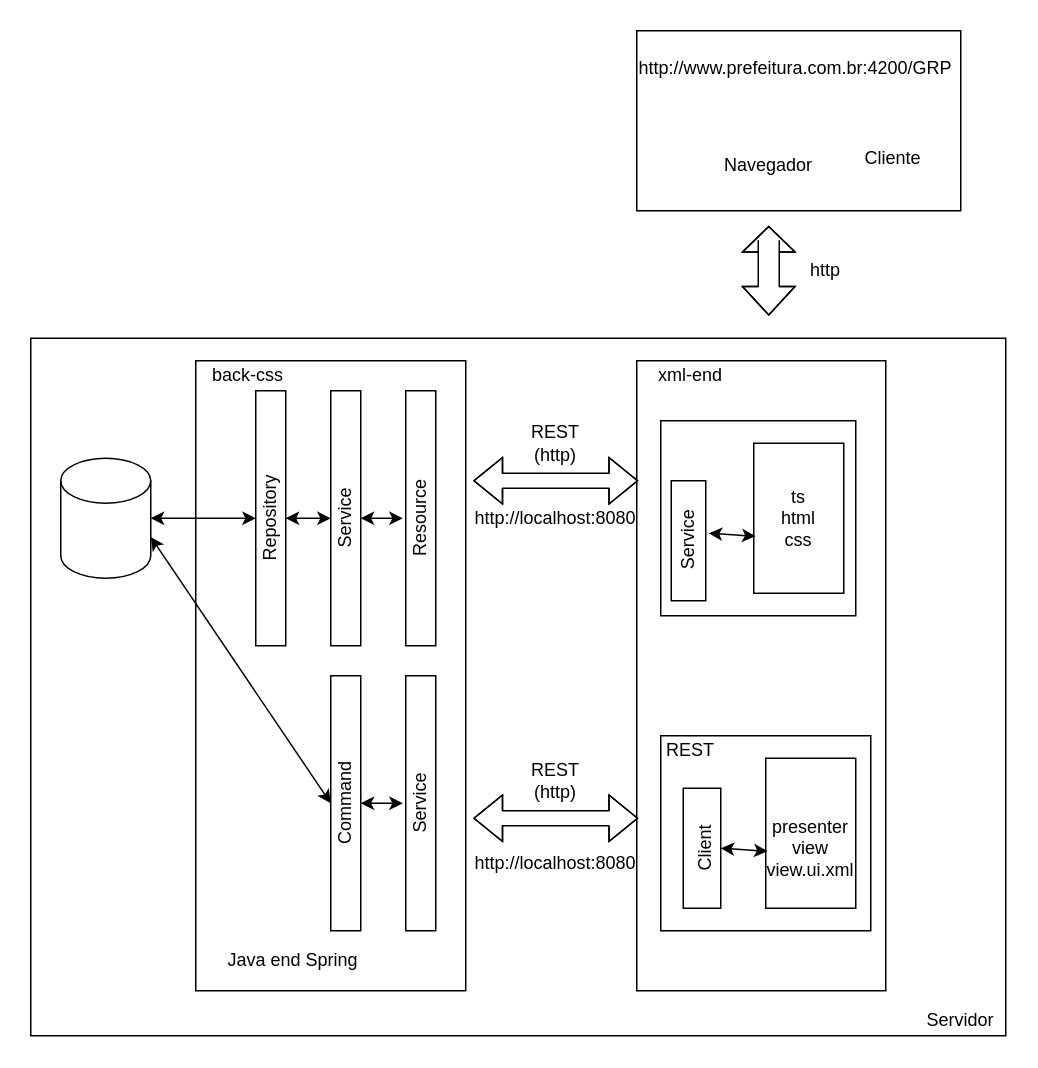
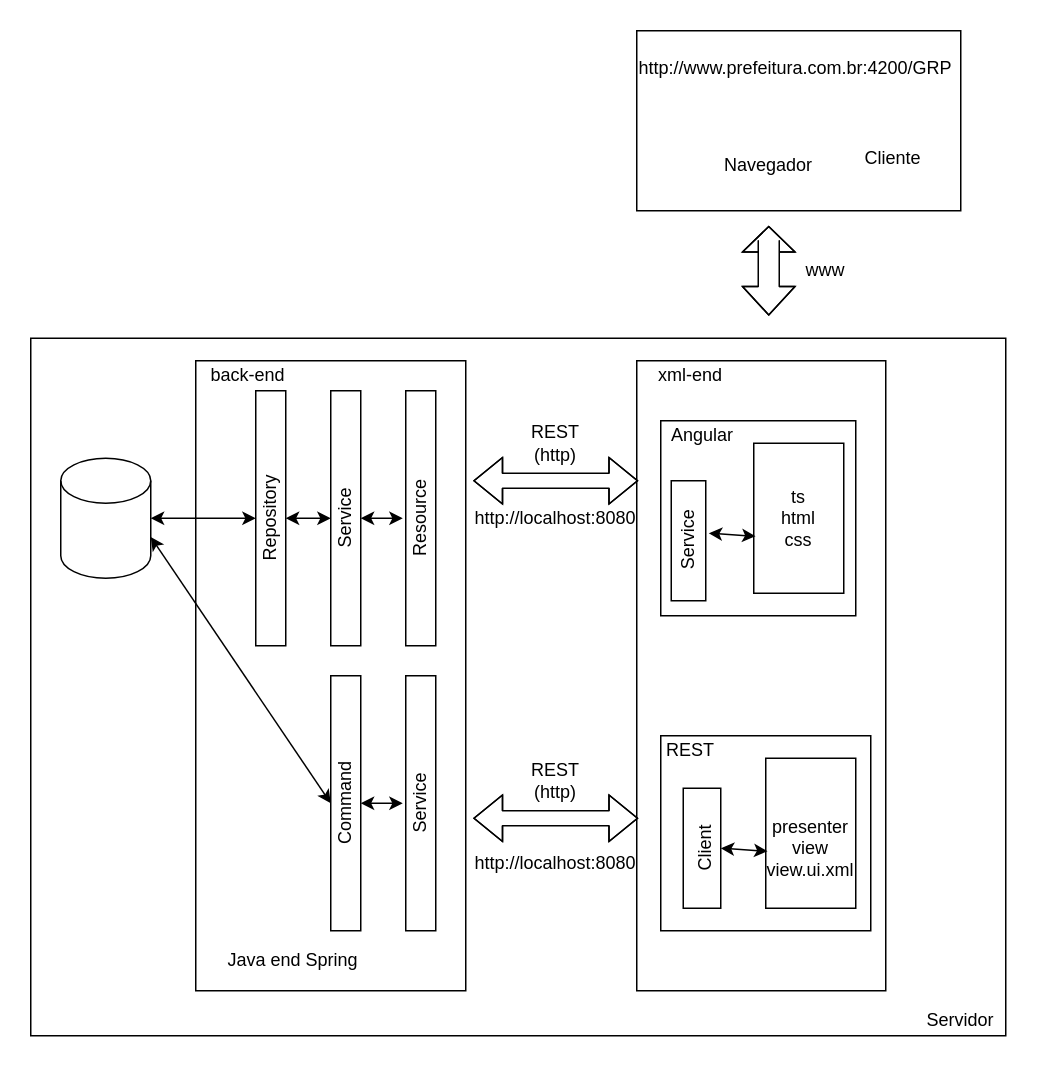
node "http": label "http" -> "www"
node "back-css": label "back-css" -> "back-end"
node "Angular": added
